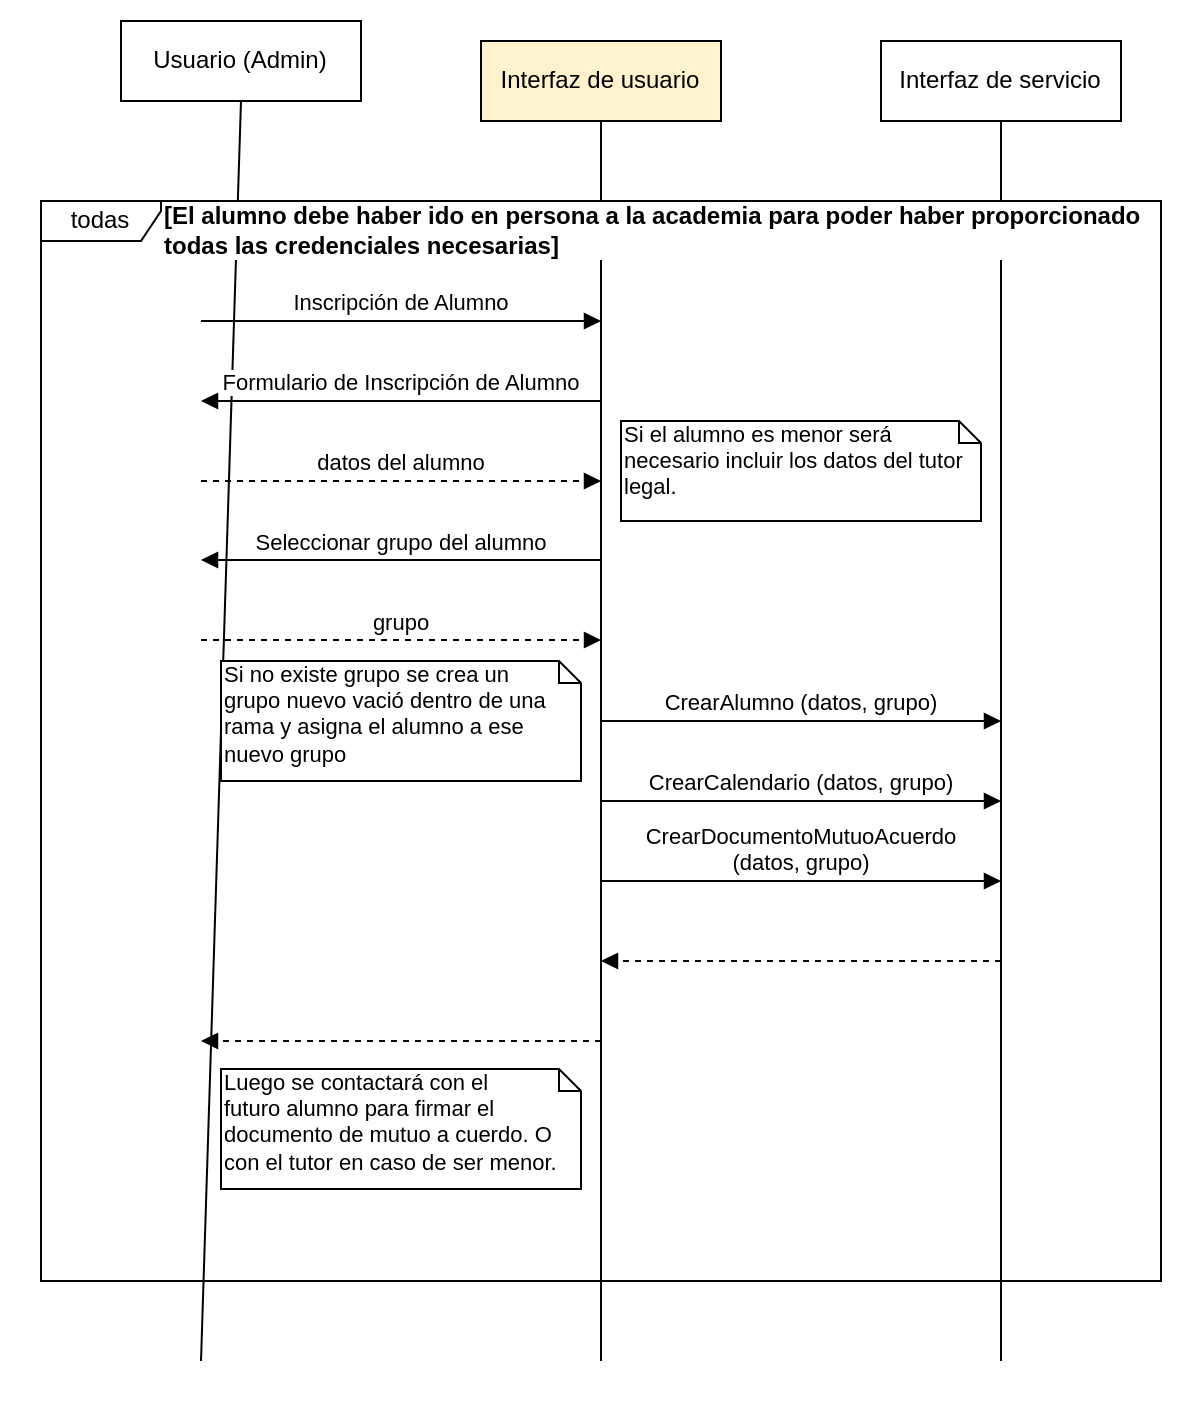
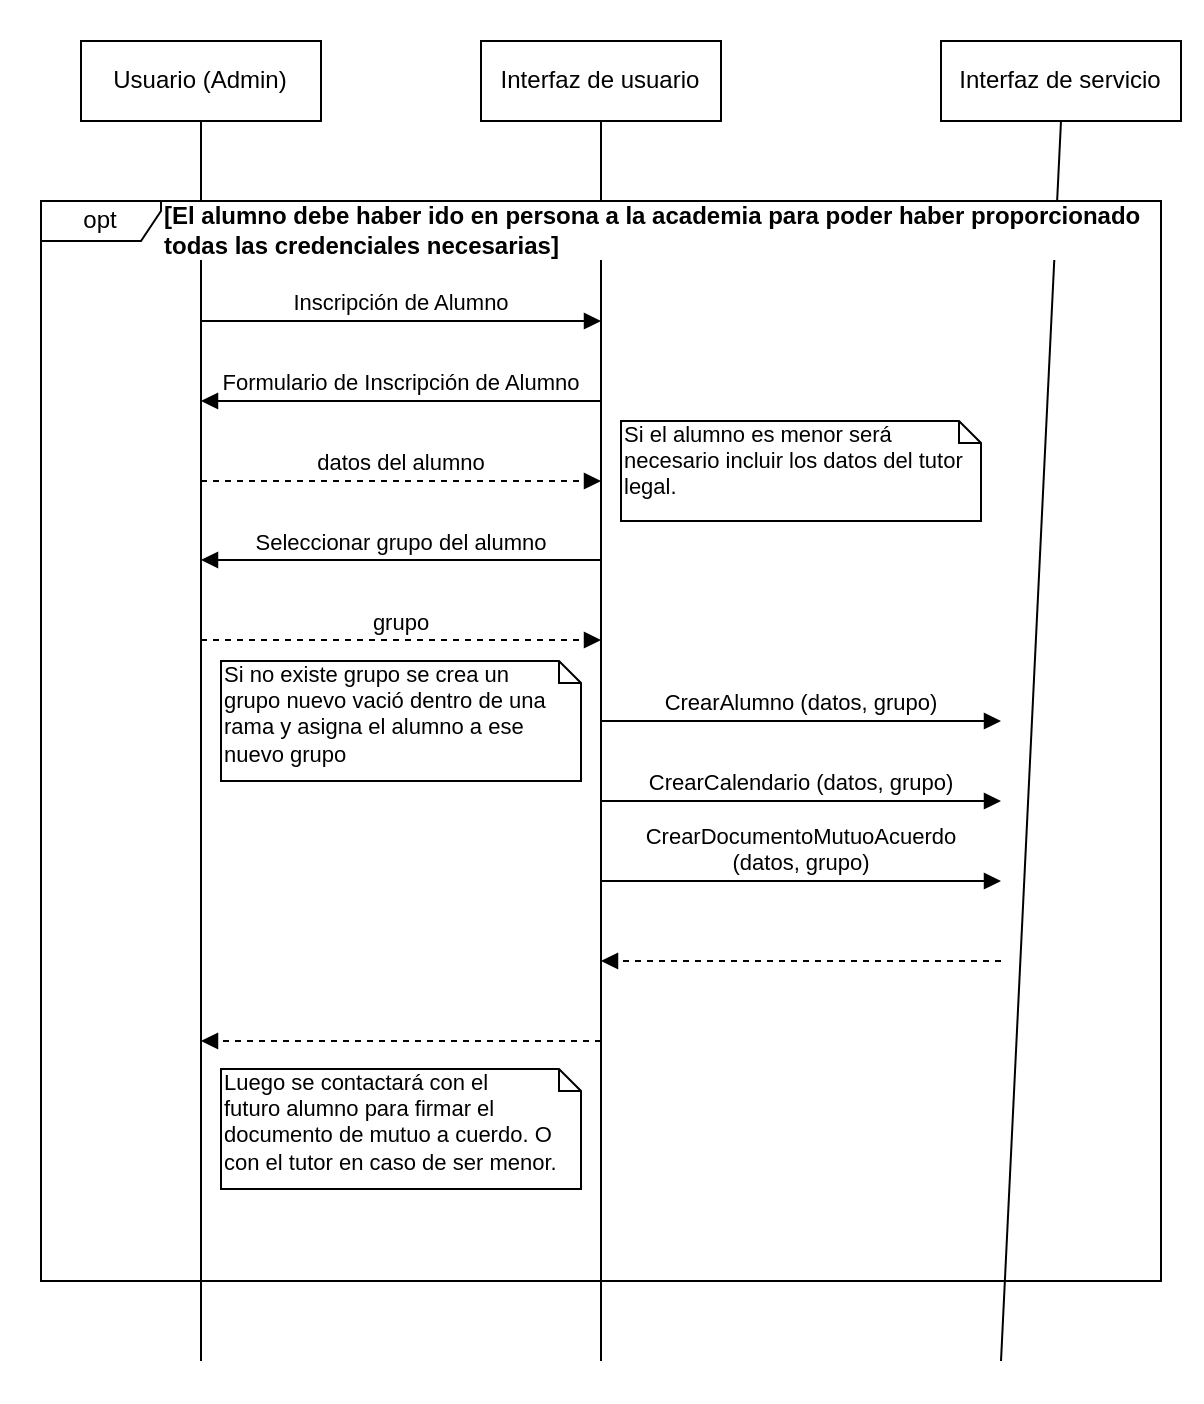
node "Usuario (Admin)": moved (241, 61) -> (201, 81)
node "Interfaz de usuario": fillcolor #fff2cc -> #ffffff
node "Interfaz de servicio": moved (1001, 81) -> (1061, 81)
node "todas": label "todas" -> "opt"
